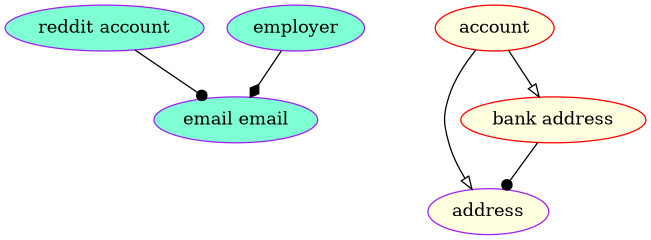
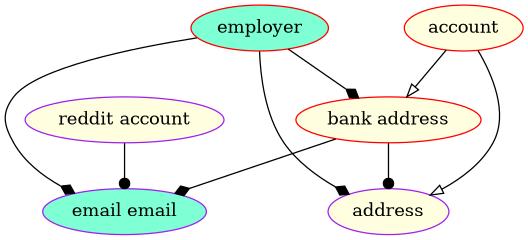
node "reddit account": fillcolor aquamarine -> lightyellow
node "employer": color purple -> red
edge "employer" -> "bank address": added
edge "employer" -> "address": added
edge "bank address" -> "email email": added
